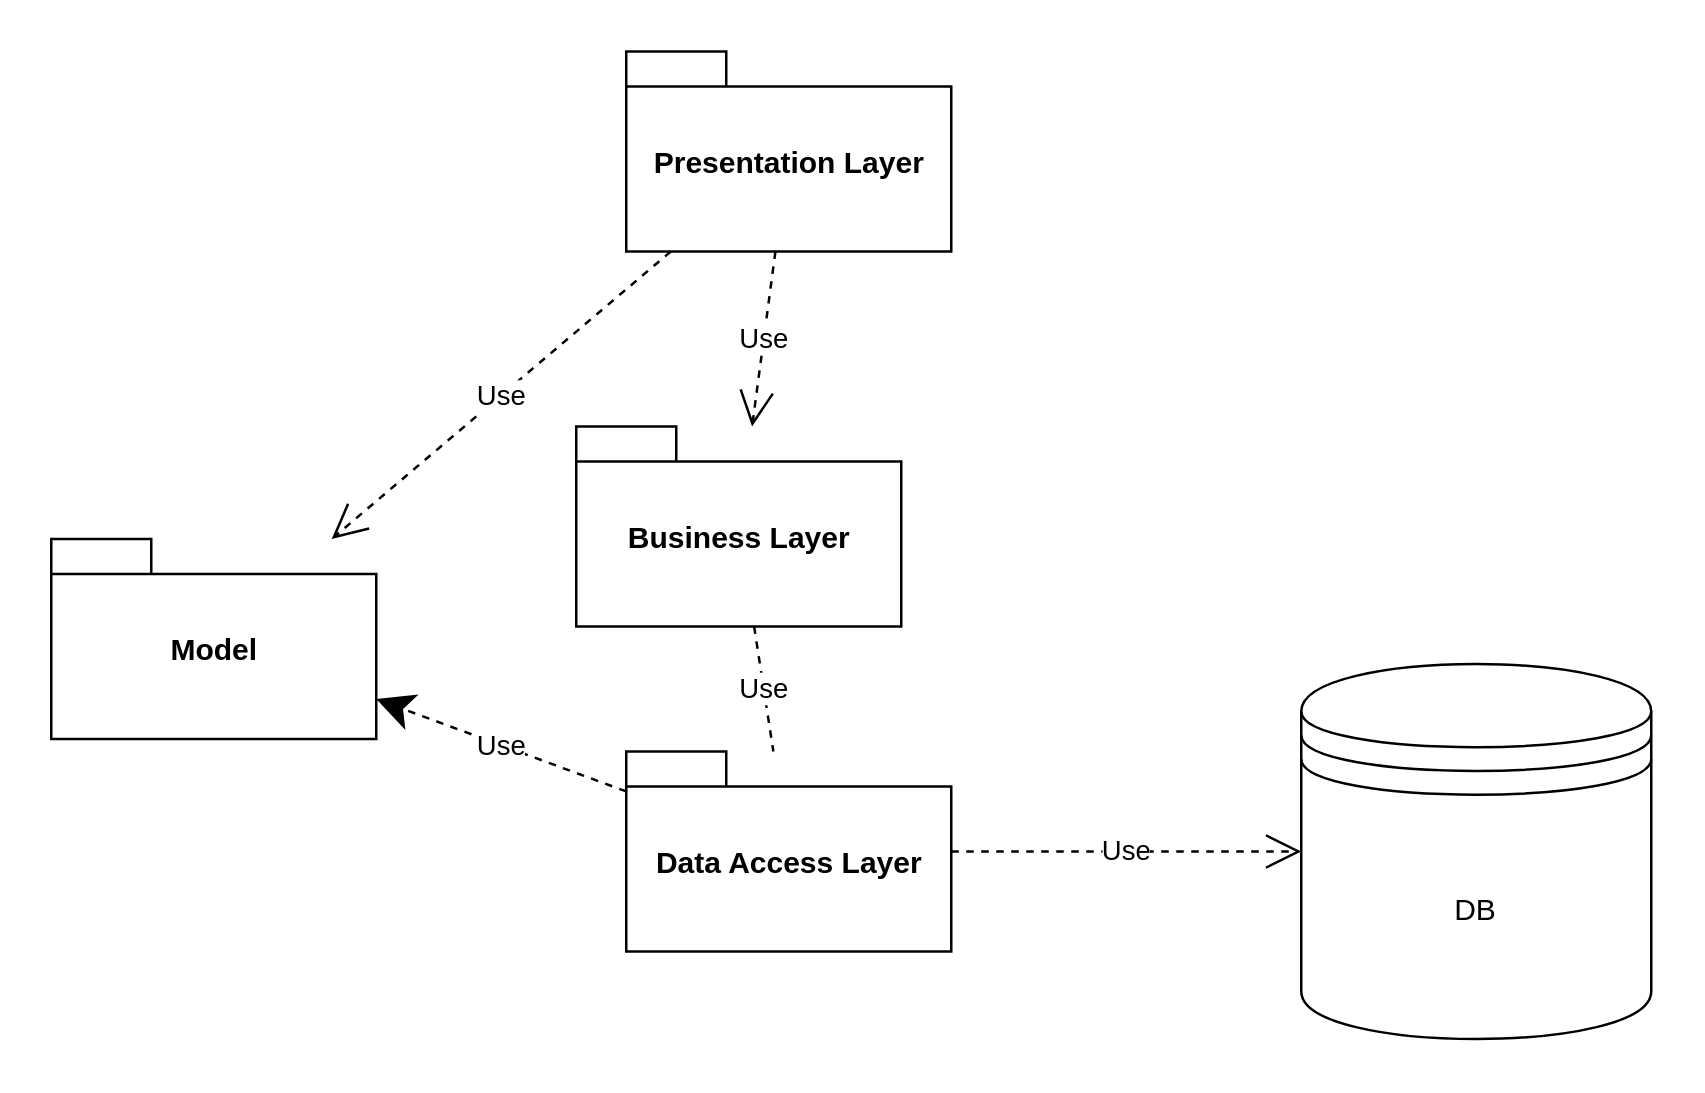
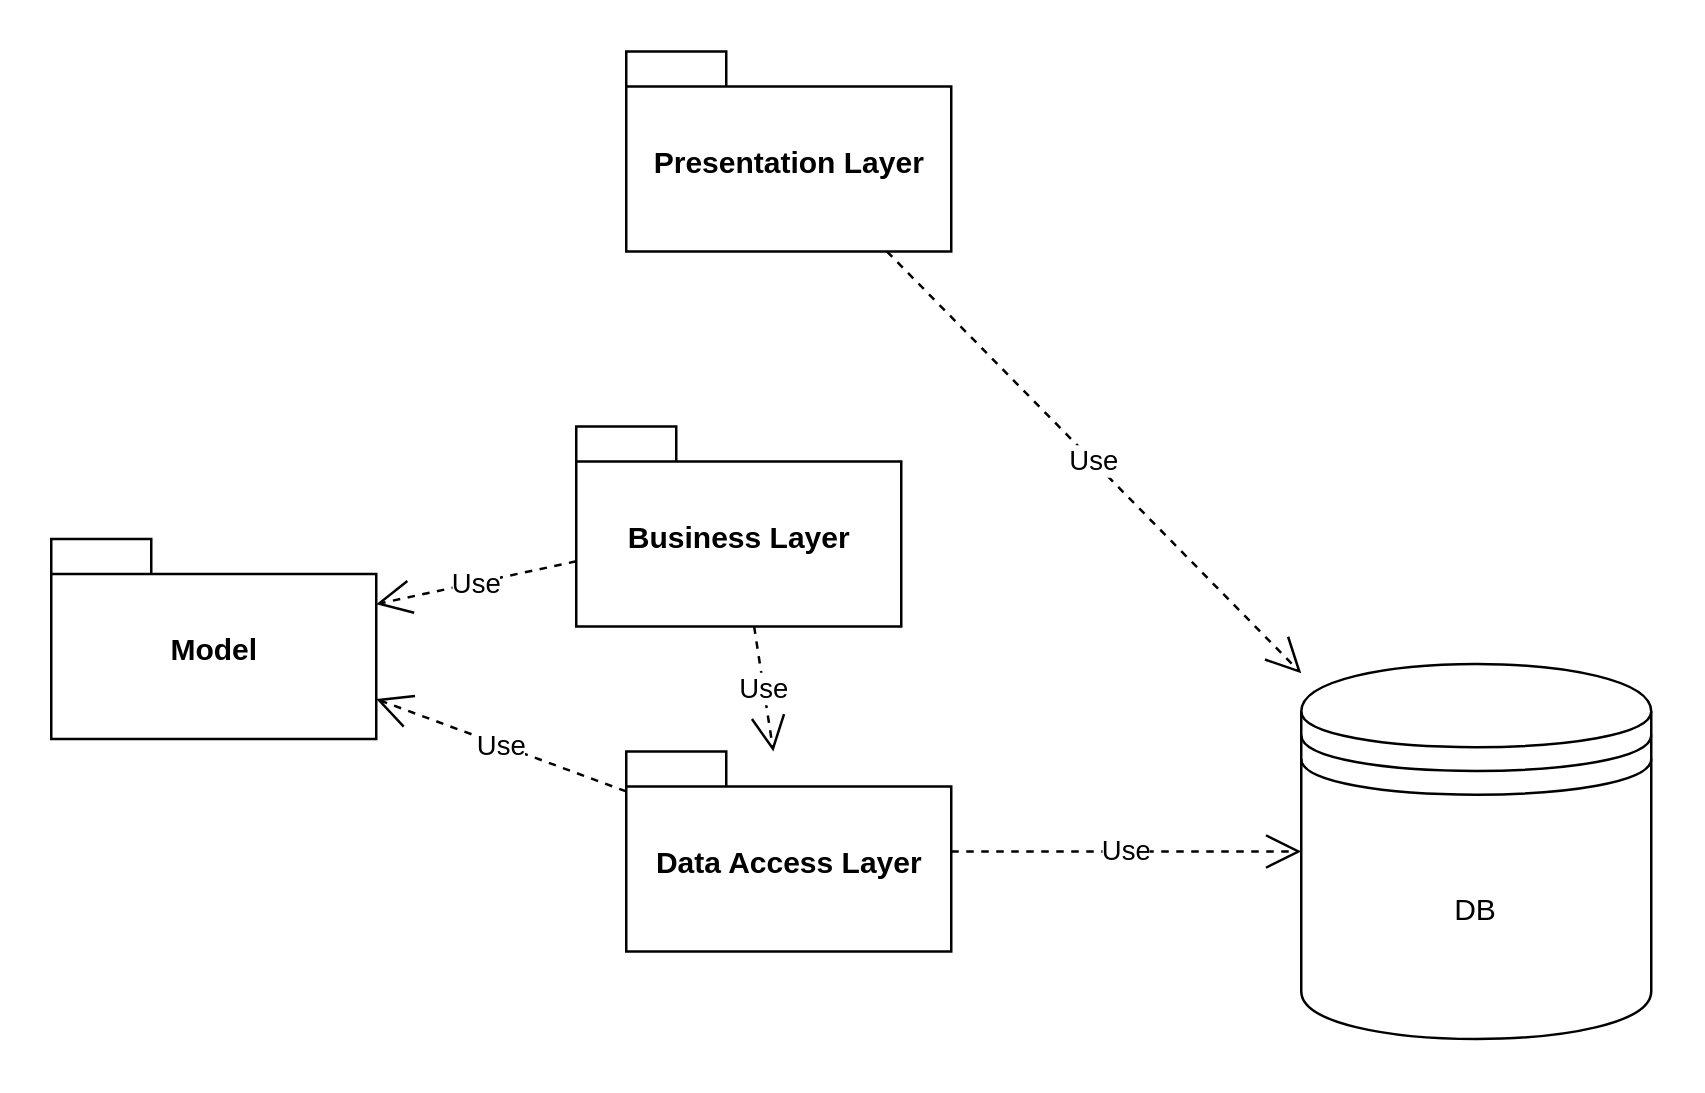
edge "Presentation Layer" -> "Model": removed, label "Use"
edge "Presentation Layer" -> "Business Layer": now "Presentation Layer" -> "DB"
edge "Business Layer" -> "Model": added, label "Use"
edge "Data Access Layer" -> "Model": arrowhead classic -> open
edge "Business Layer" -- "Data Access Layer": arrowhead none -> open
